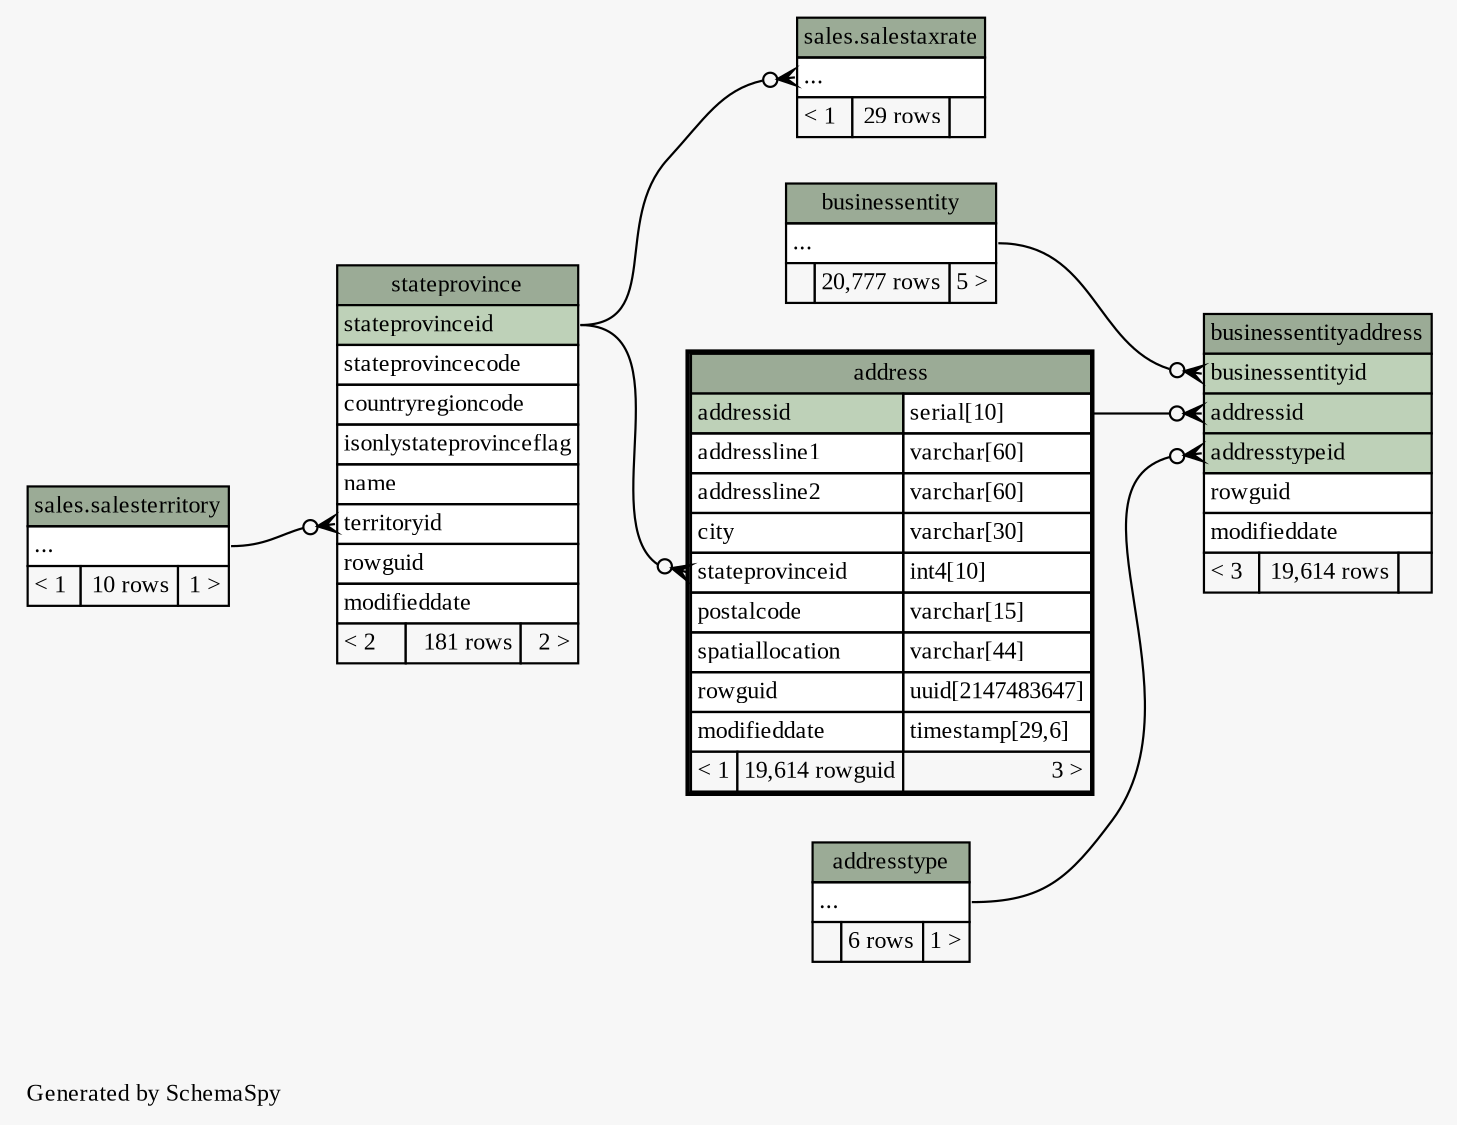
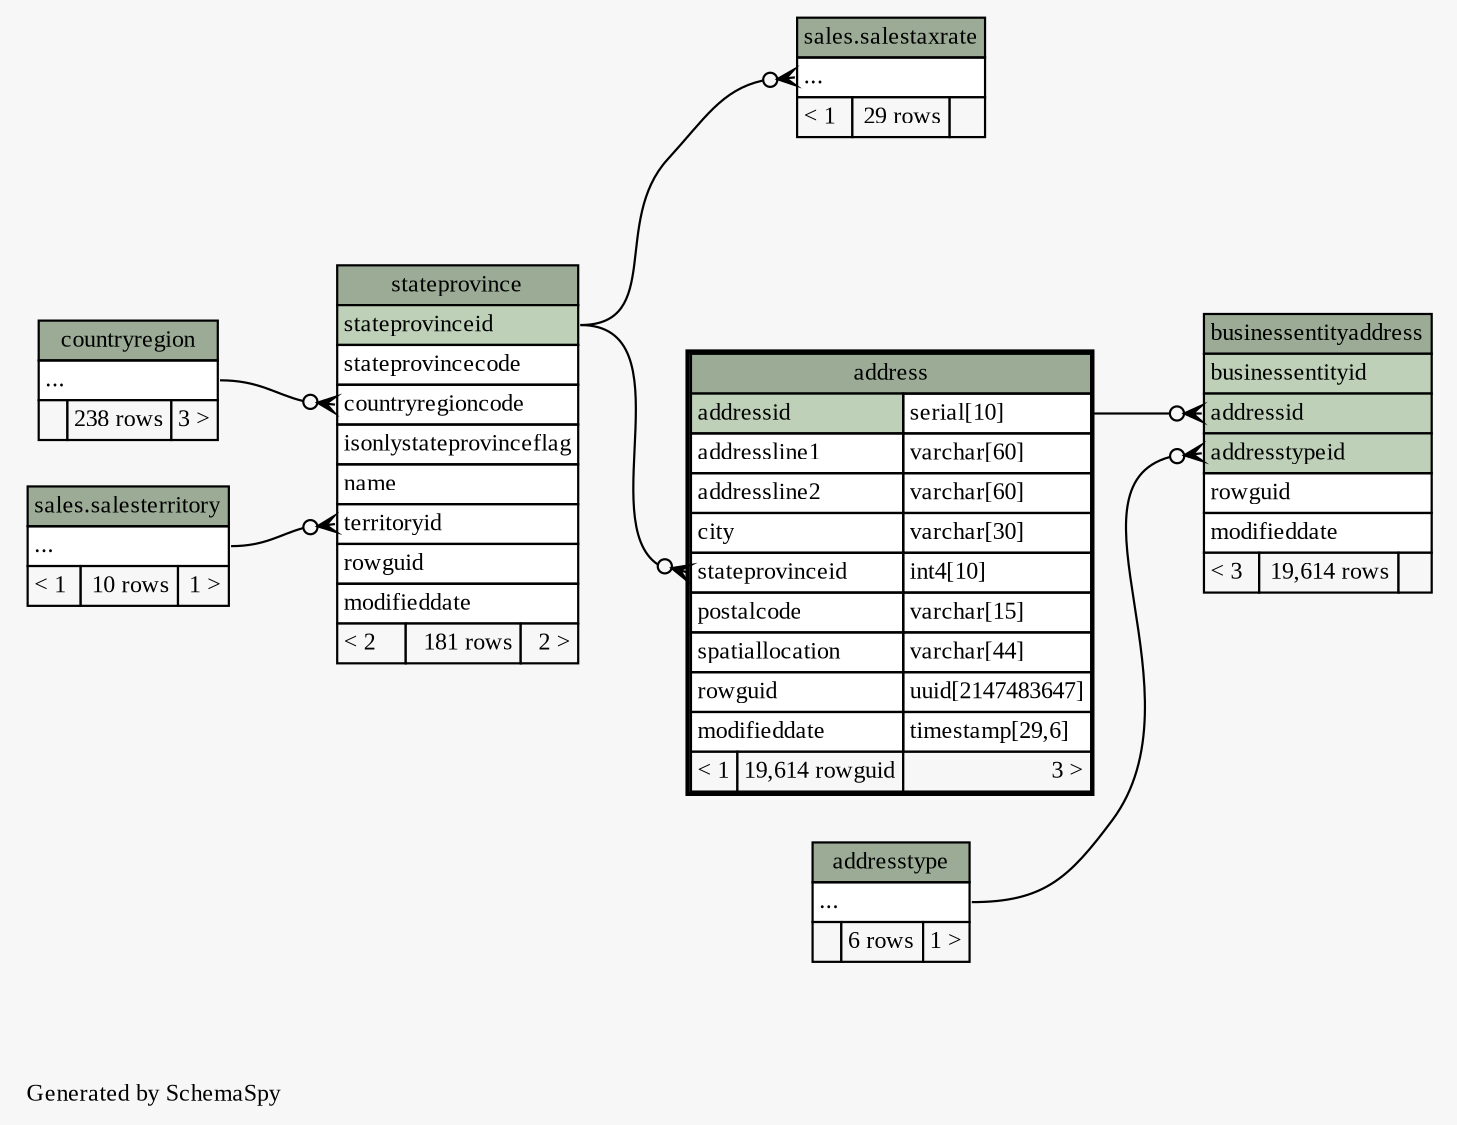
node "businessentity": removed
node "countryregion": added
